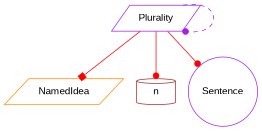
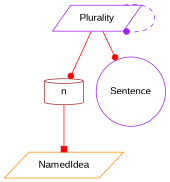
edge "Plurality" -> "NamedIdea": now "n" -> "NamedIdea"
